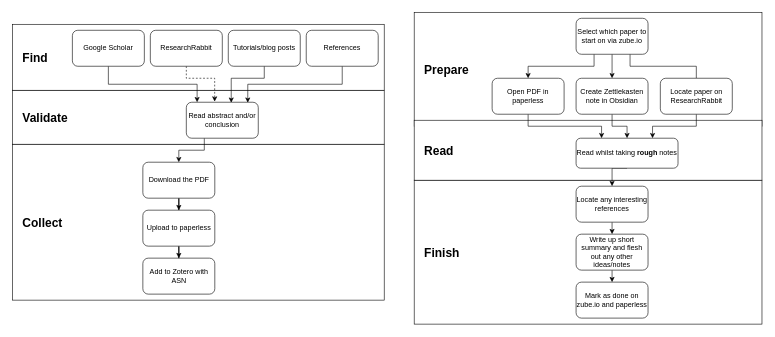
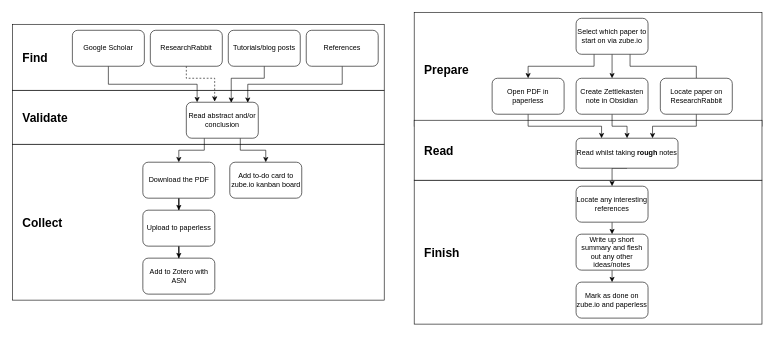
edge "Read abstract and/or conclusion" -> "Add to-do card to zube.io kanban board": added
node "Add to-do card to zube.io kanban board": added
